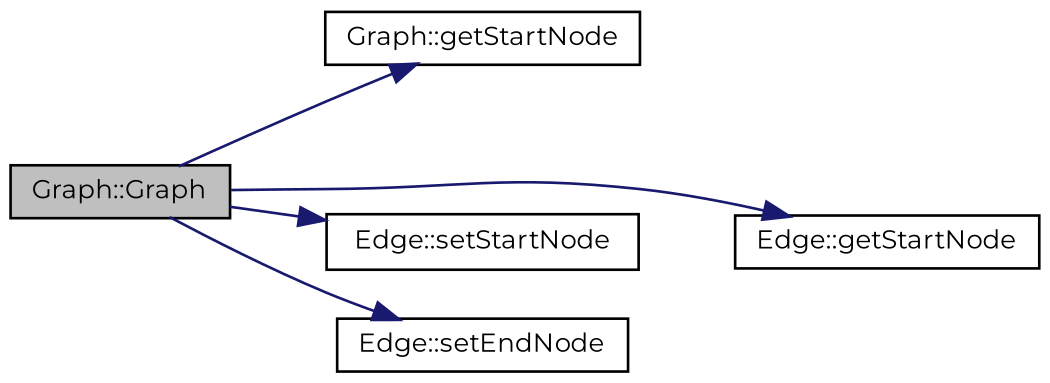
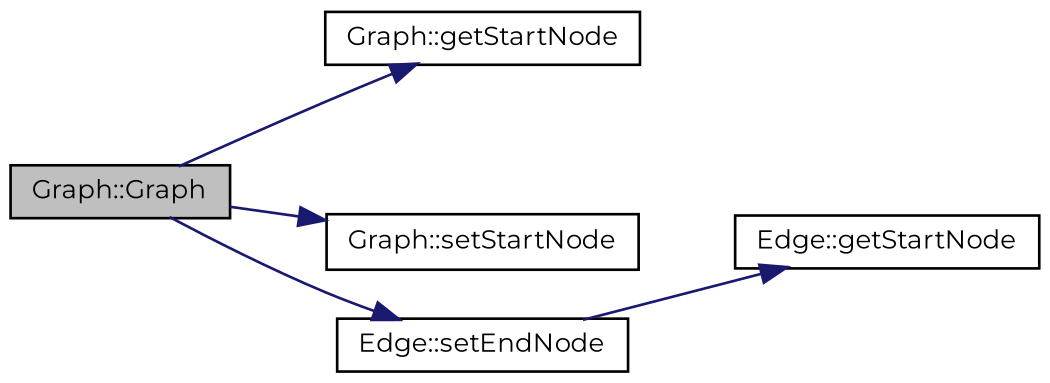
edge "Graph::Graph" -> "Edge::getStartNode": now "Edge::setEndNode" -> "Edge::getStartNode"
node "Edge::setStartNode": label "Edge::setStartNode" -> "Graph::setStartNode"
